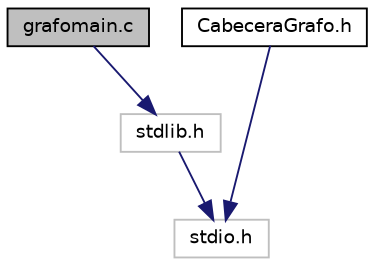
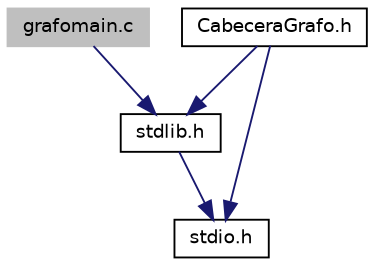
node "grafomain.c": color black -> grey75
edge "CabeceraGrafo.h" -> "stdlib.h": added
node "stdlib.h": color grey75 -> black
node "stdio.h": color grey75 -> black
